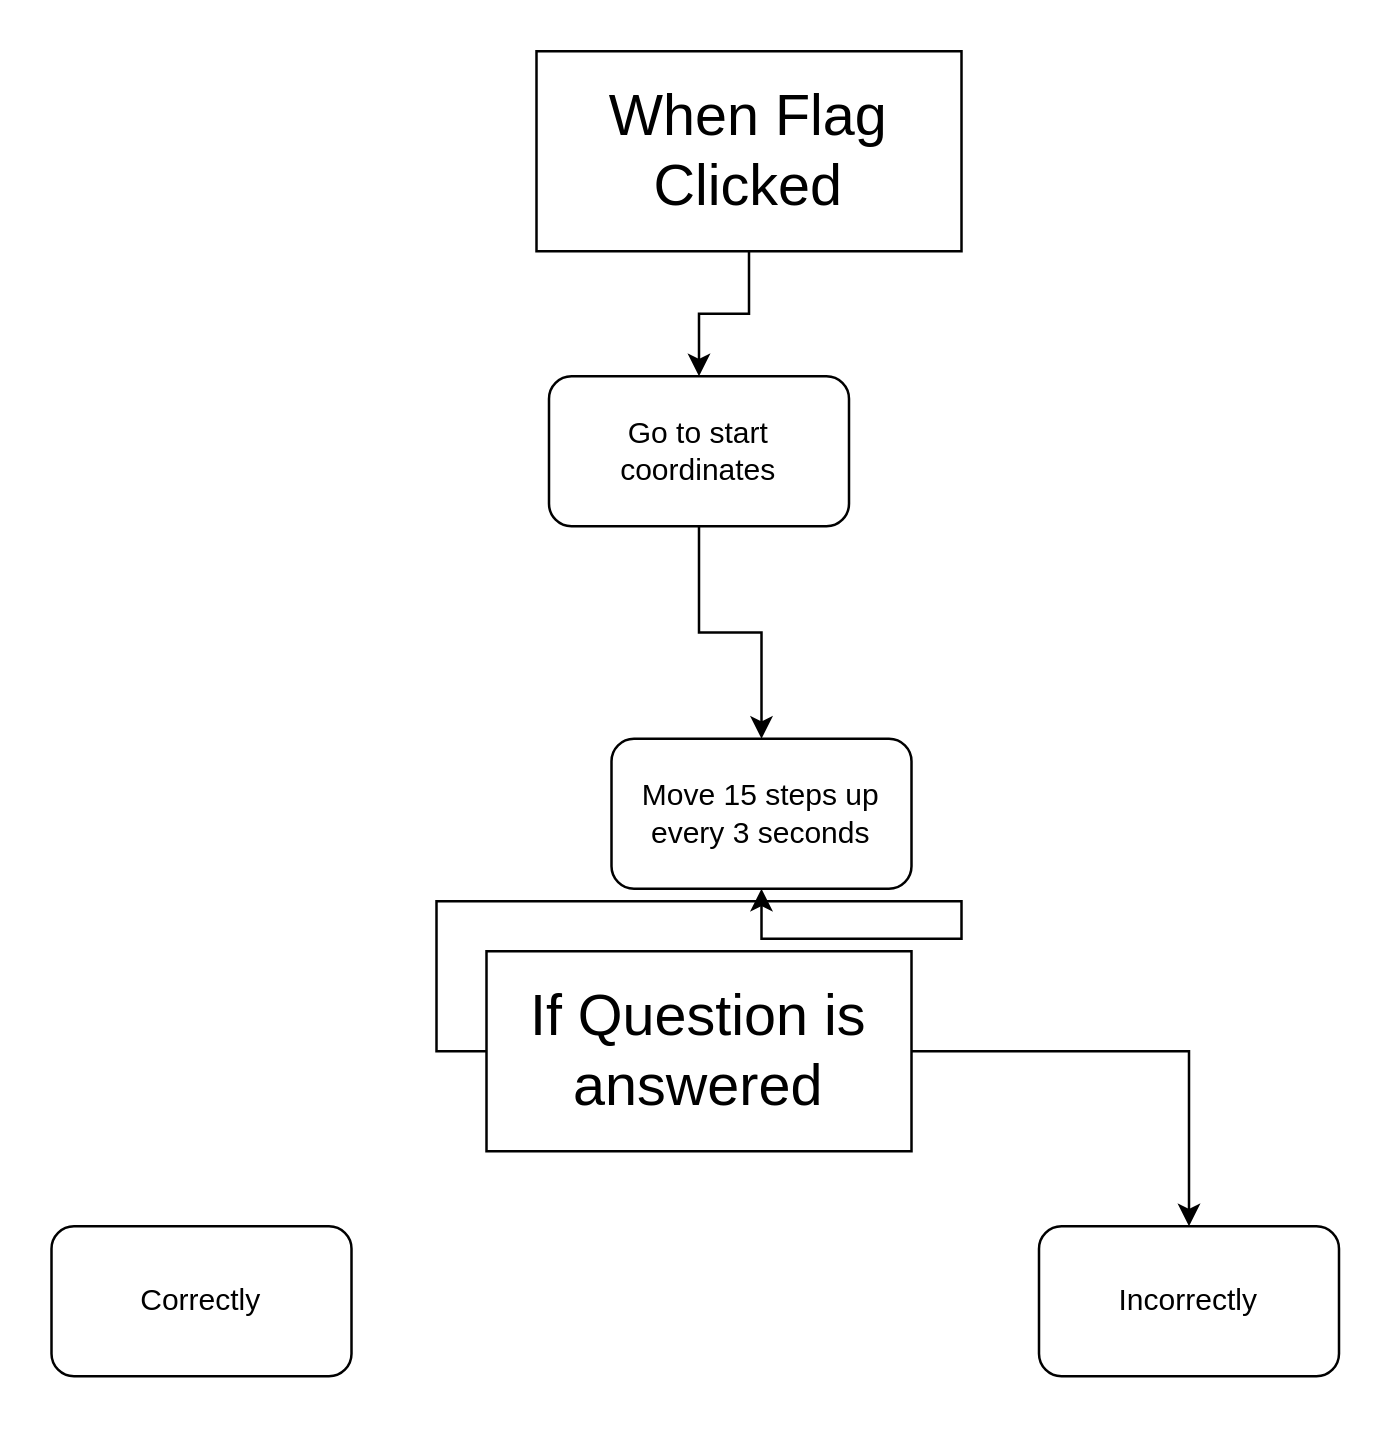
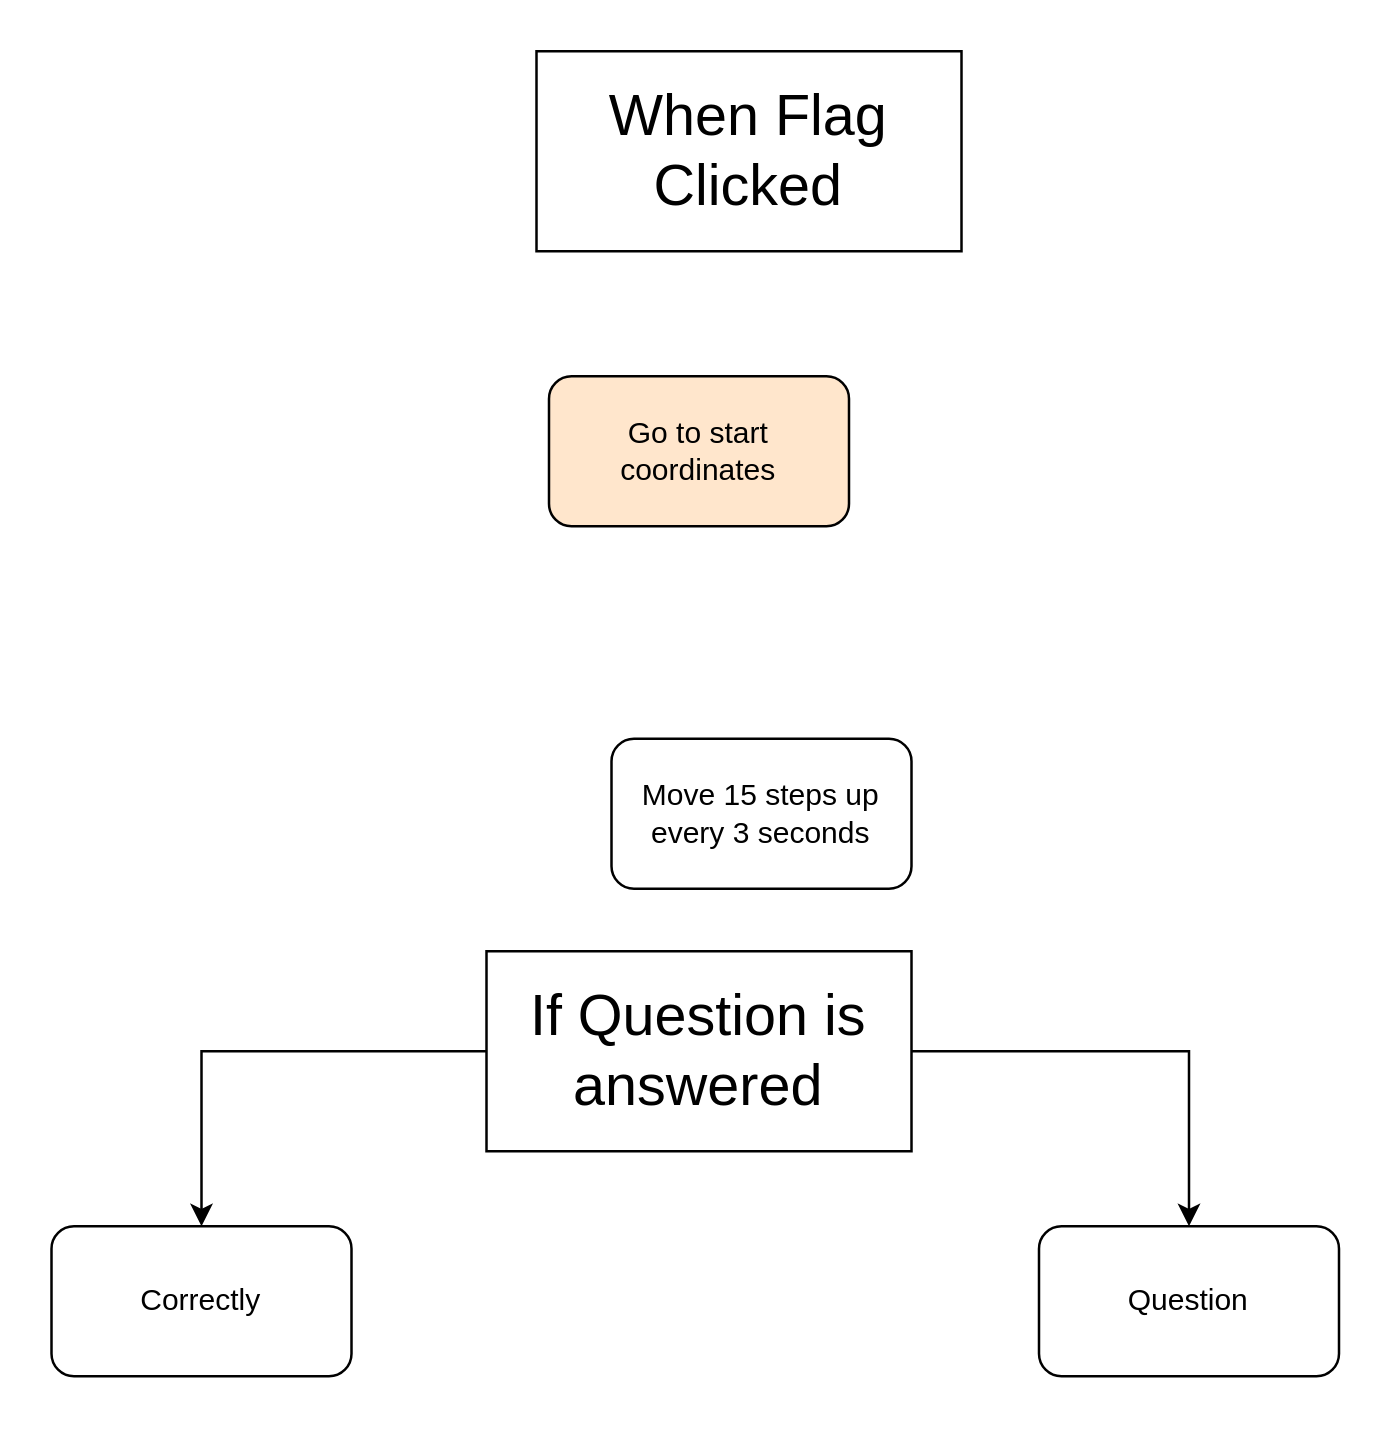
edge "When Flag Clicked" -> "Go to start coordinates": removed
node "Go to start coordinates": fillcolor #ffffff -> #ffe6cc
edge "Go to start coordinates" -> "Move 15 steps up every 3 seconds": removed
edge "If Question is answered" -> "Move 15 steps up every 3 seconds": now "If Question is answered" -> "Correctly"
node "Incorrectly": label "Incorrectly" -> "Question"
